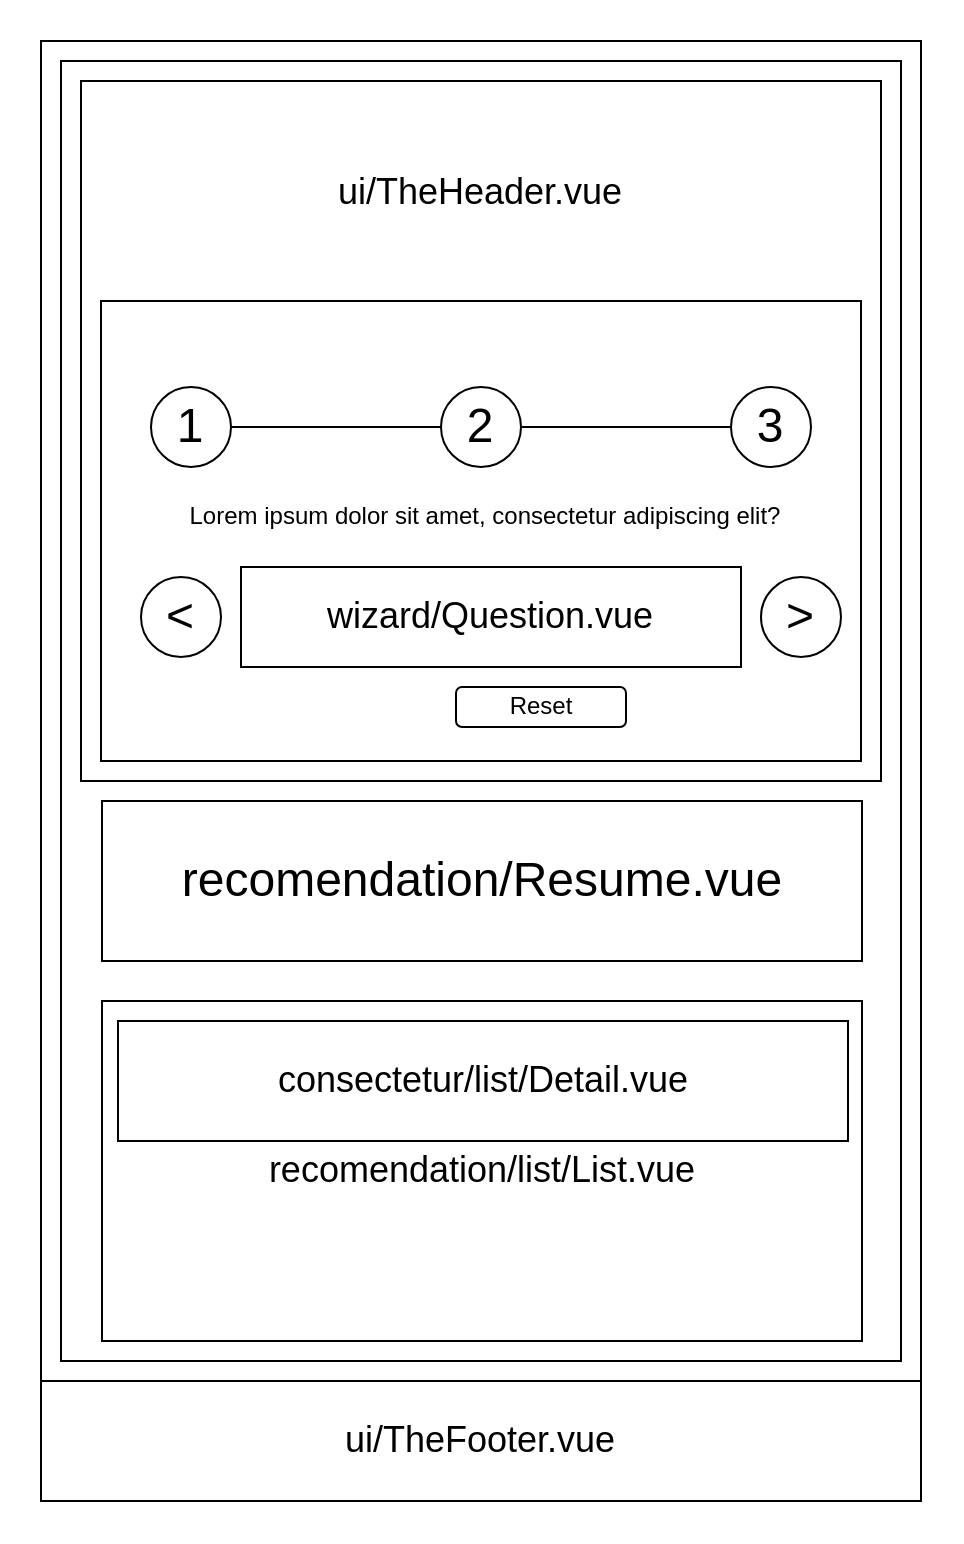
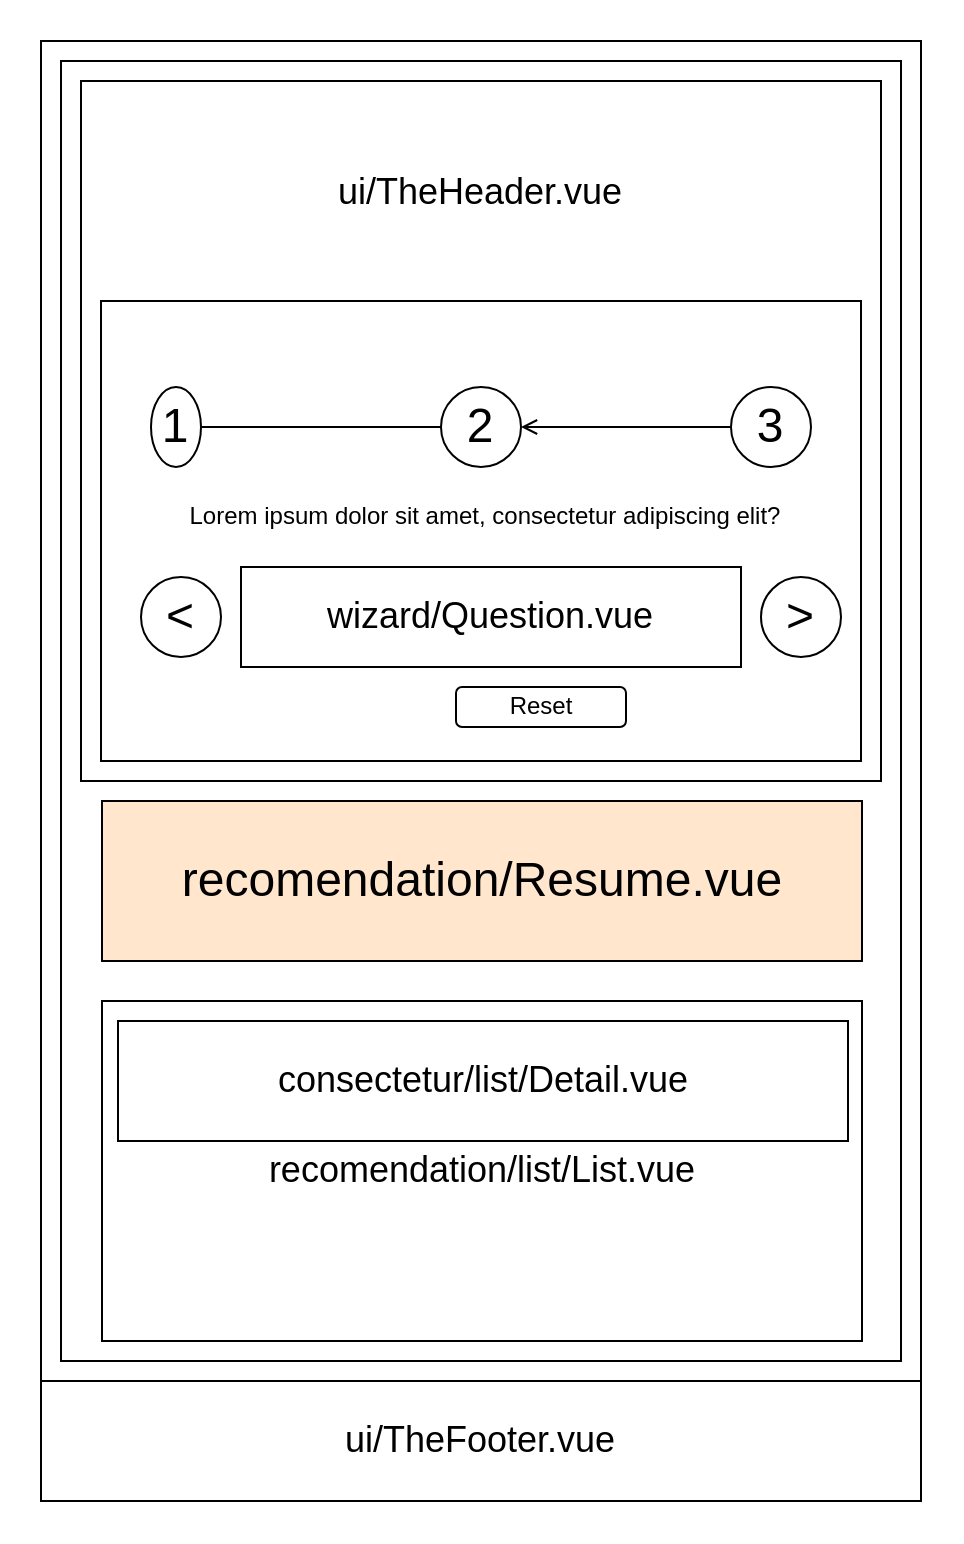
node "1": size 80x80 -> 50x80
edge "2" -- "3": arrowhead none -> open
node "recomendation/Resume.vue": fillcolor #ffffff -> #ffe6cc
